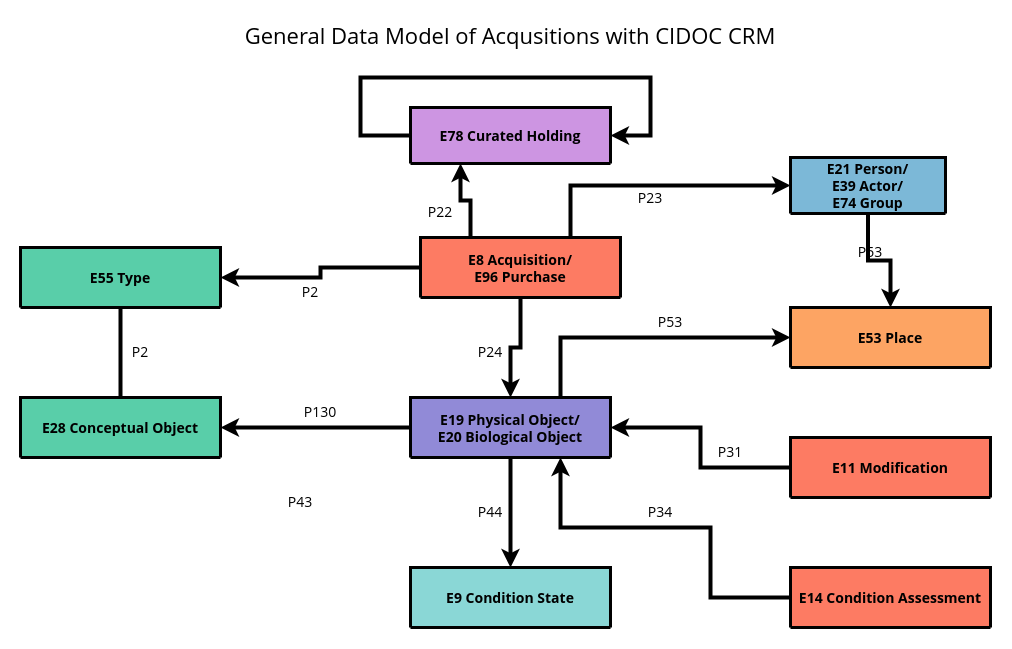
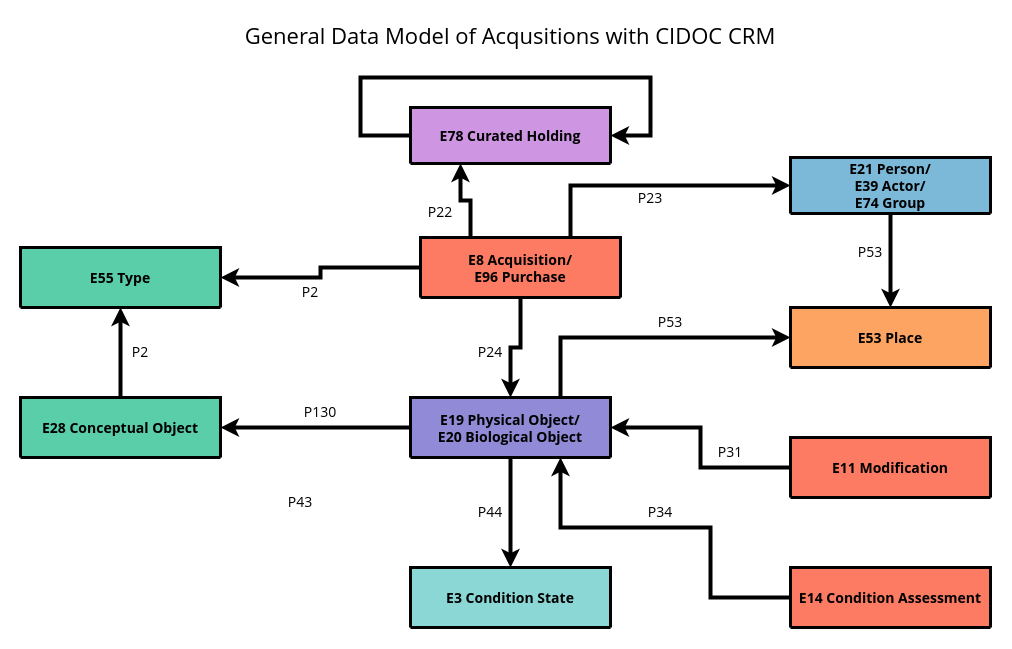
node "E21 Person/ E39 Actor/ E74 Group": size 155x56 -> 200x56
edge "E55 Type" -- "E28 Conceptual Object": arrowhead none -> classic
node "E9 Condition State": label "E9 Condition State" -> "E3 Condition State"
